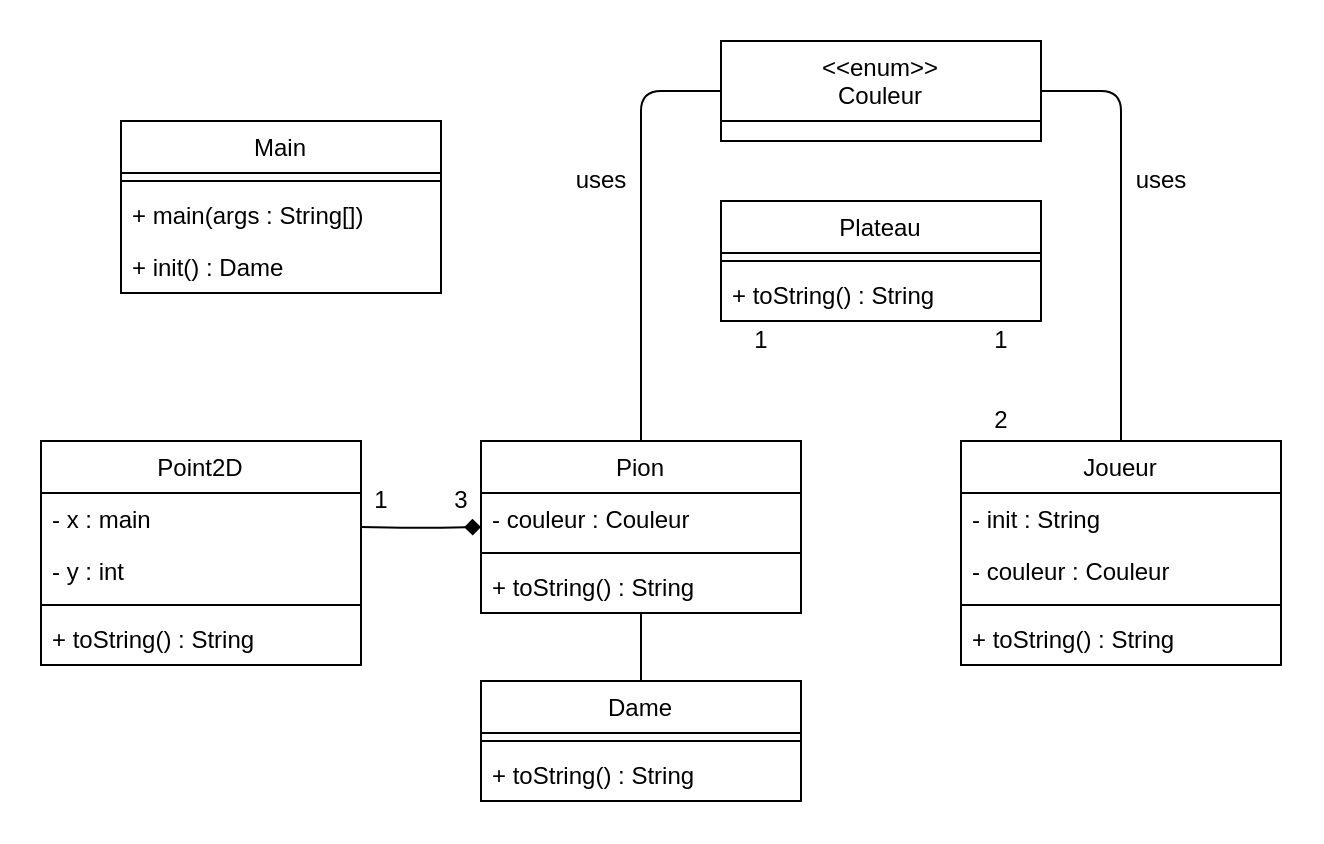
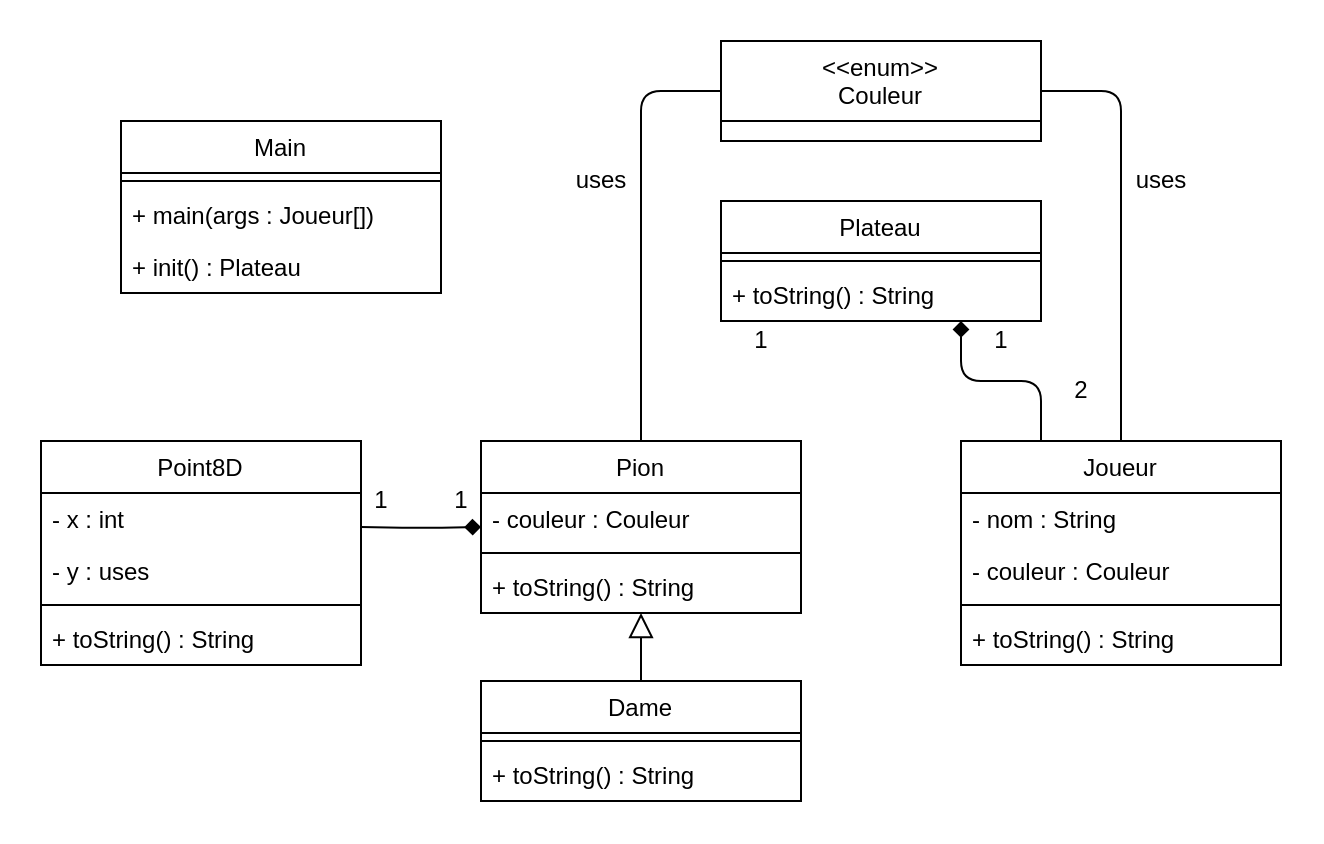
node "+ main(args : String[])": label "+ main(args : String[])" -> "+ main(args : Joueur[])"
node "+ init() : Dame": label "+ init() : Dame" -> "+ init() : Plateau"
edge "Joueur" -> "Plateau": added
node "2": moved (1001, 421) -> (1081, 391)
node "Point2D": label "Point2D" -> "Point8D"
node "1 3": label "1 3" -> "1 1"
node "- x : main": label "- x : main" -> "- x : int"
node "- init : String": label "- init : String" -> "- nom : String"
node "- y : int": label "- y : int" -> "- y : uses"
edge "Pion" -- "Dame": arrowhead none -> block
